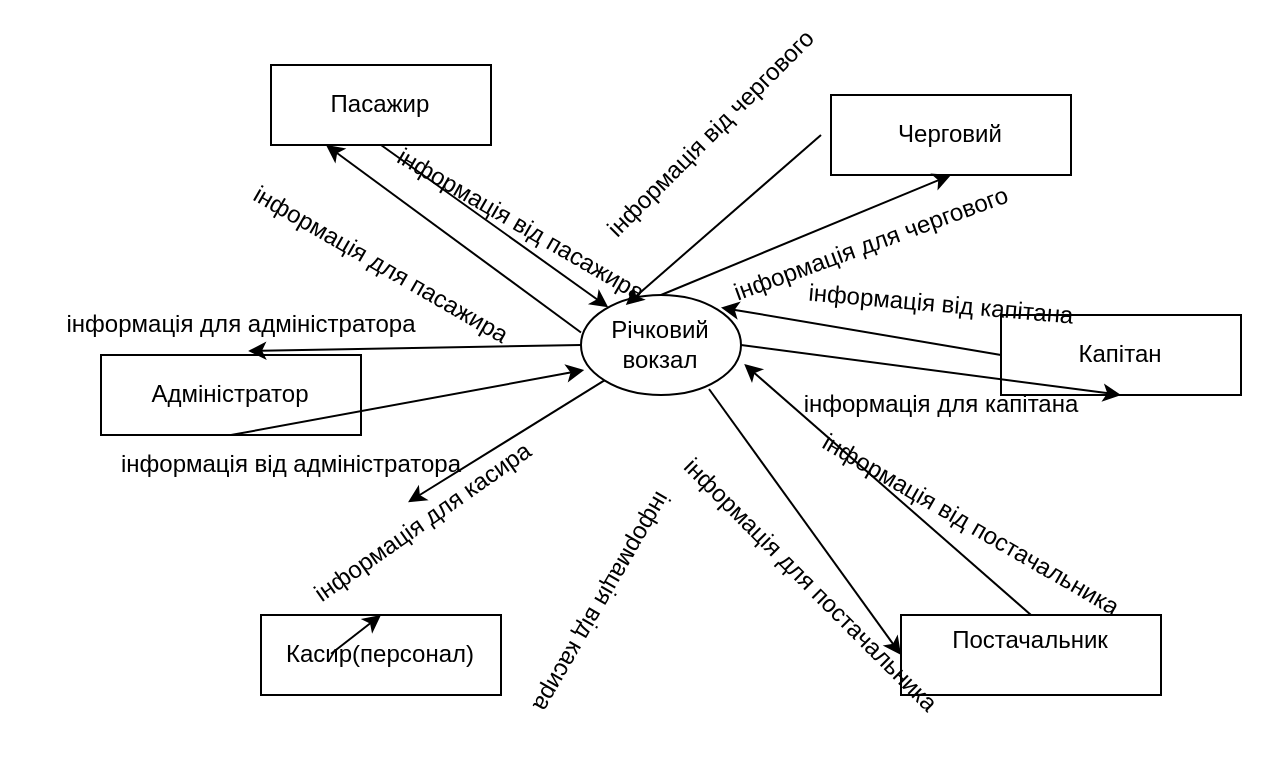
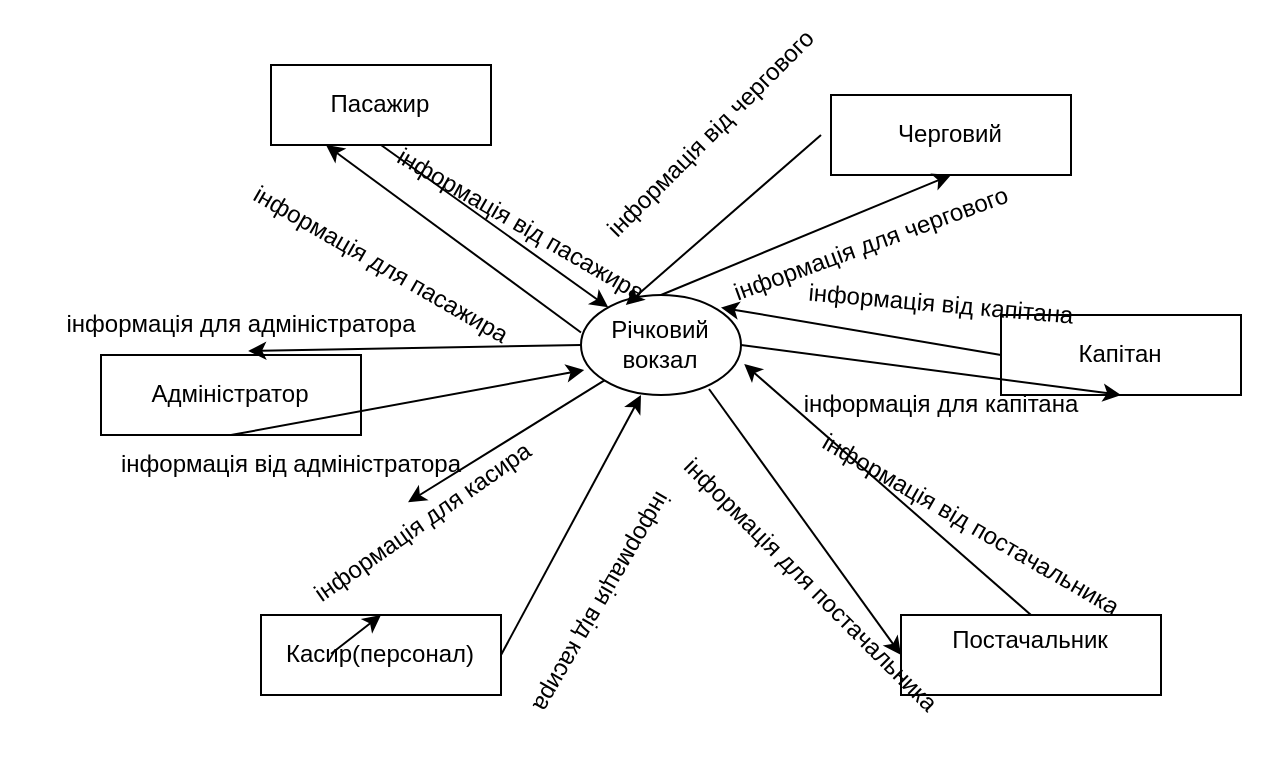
edge "Касир(персонал)" -> "Річковий вокзал": added
